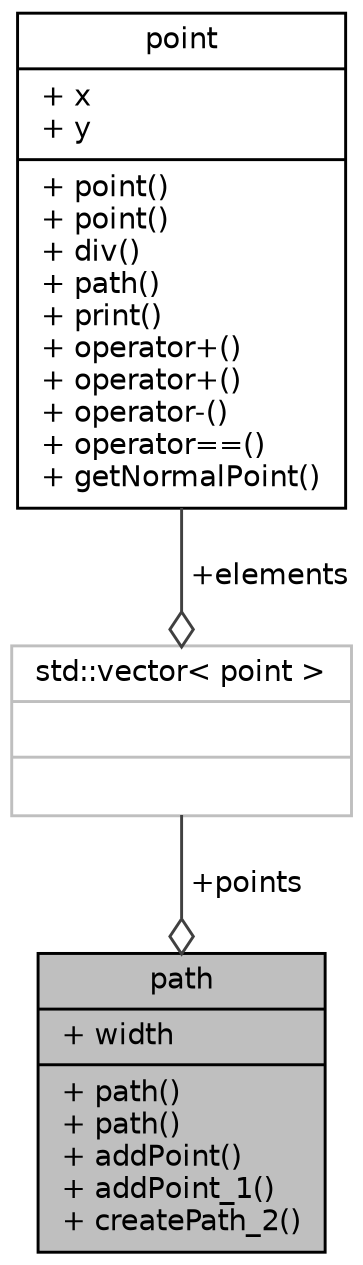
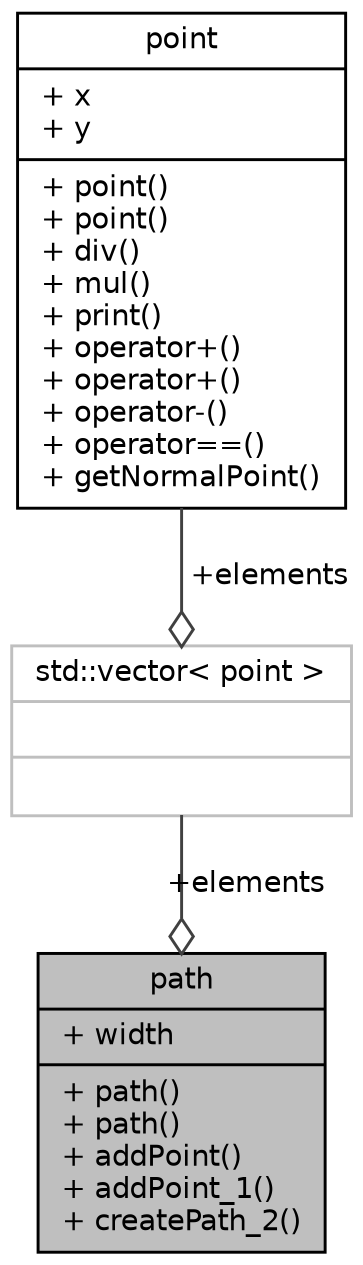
node "point": text "+ path()" -> "+ mul()"
edge "std::vector< point >" -> "path": label " +points" -> " +elements"
